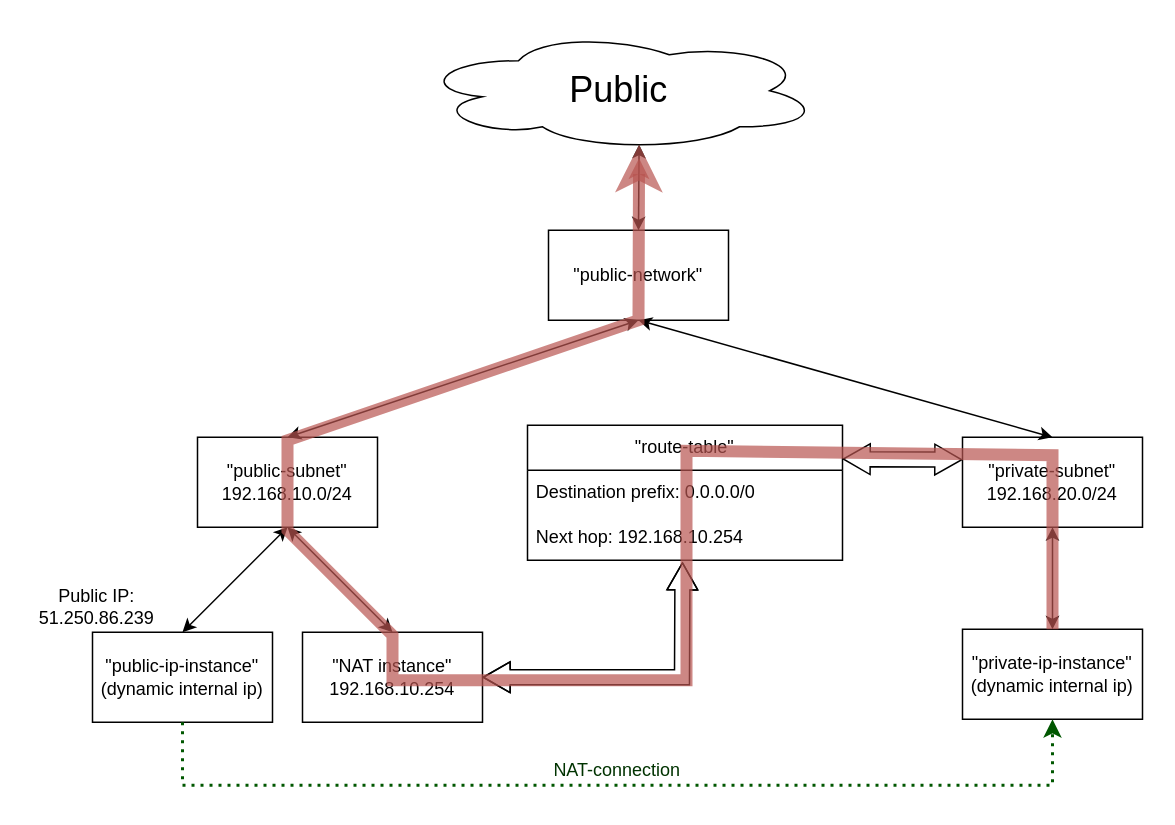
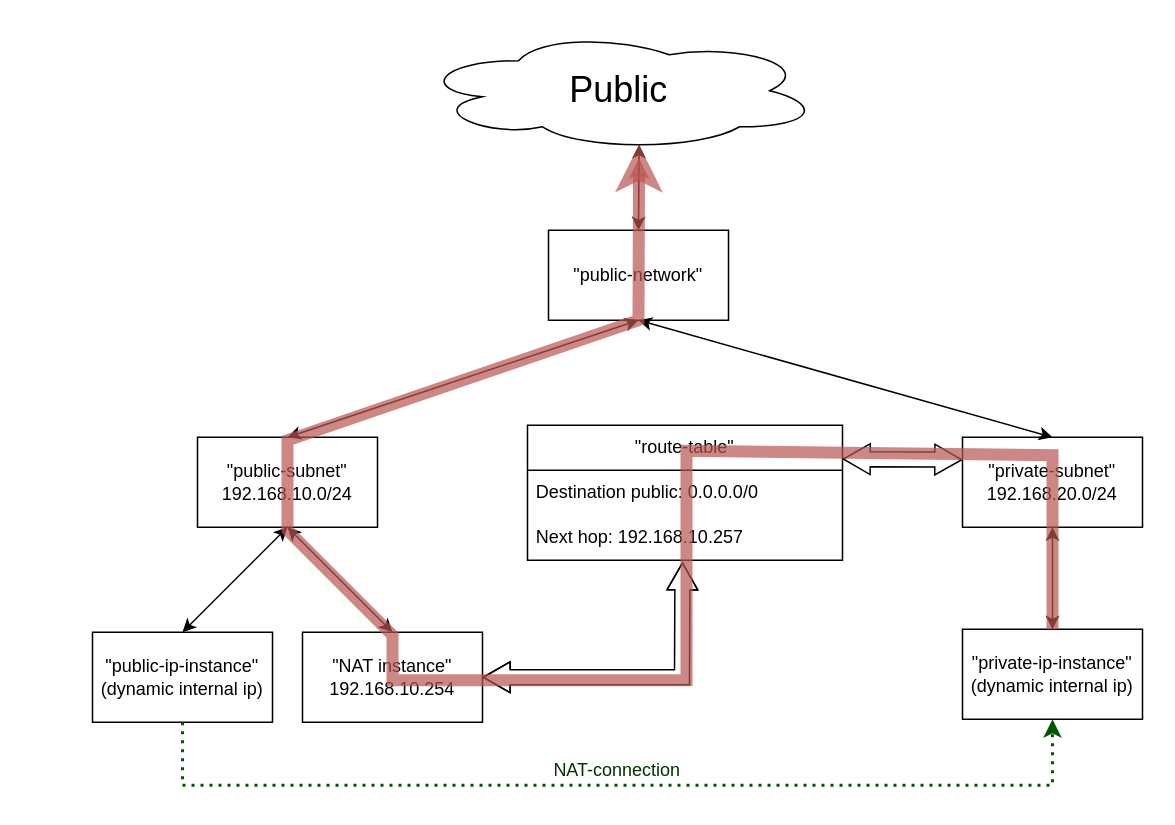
node "Destination prefix: 0.0.0.0/0": label "Destination prefix: 0.0.0.0/0" -> "Destination public: 0.0.0.0/0"
node "Next hop: 192.168.10.254": label "Next hop: 192.168.10.254" -> "Next hop: 192.168.10.257"
node "Public IP: 51.250.86.239": removed
